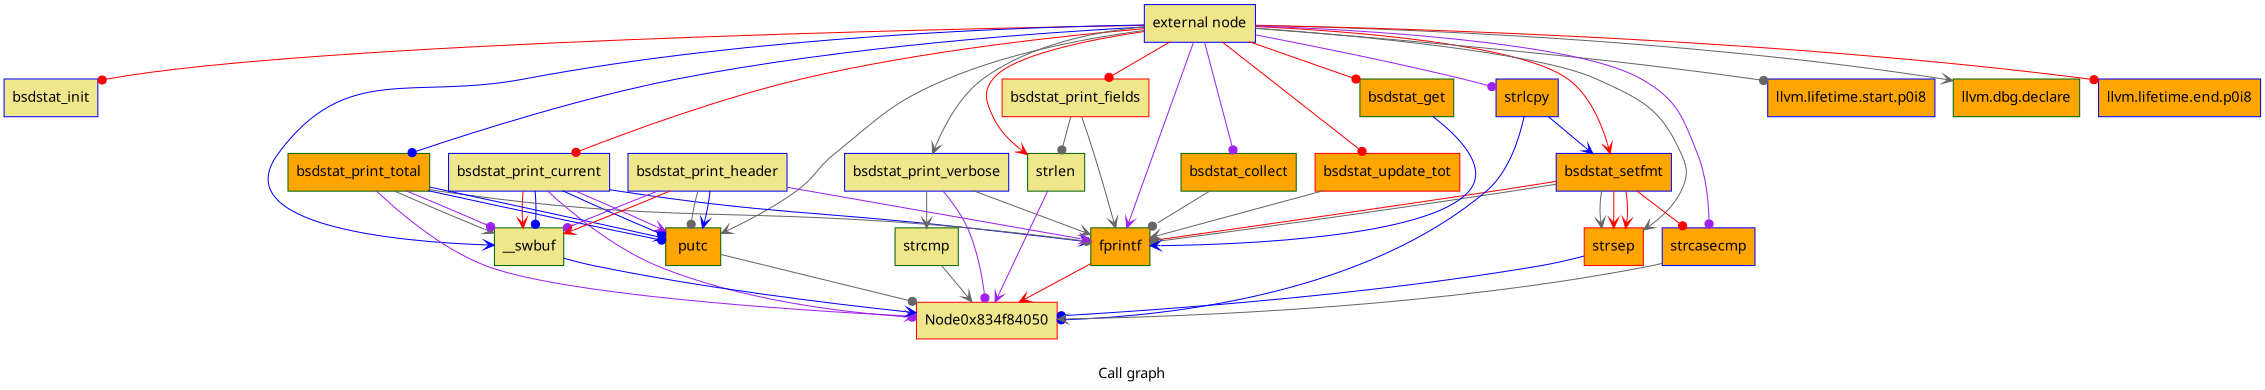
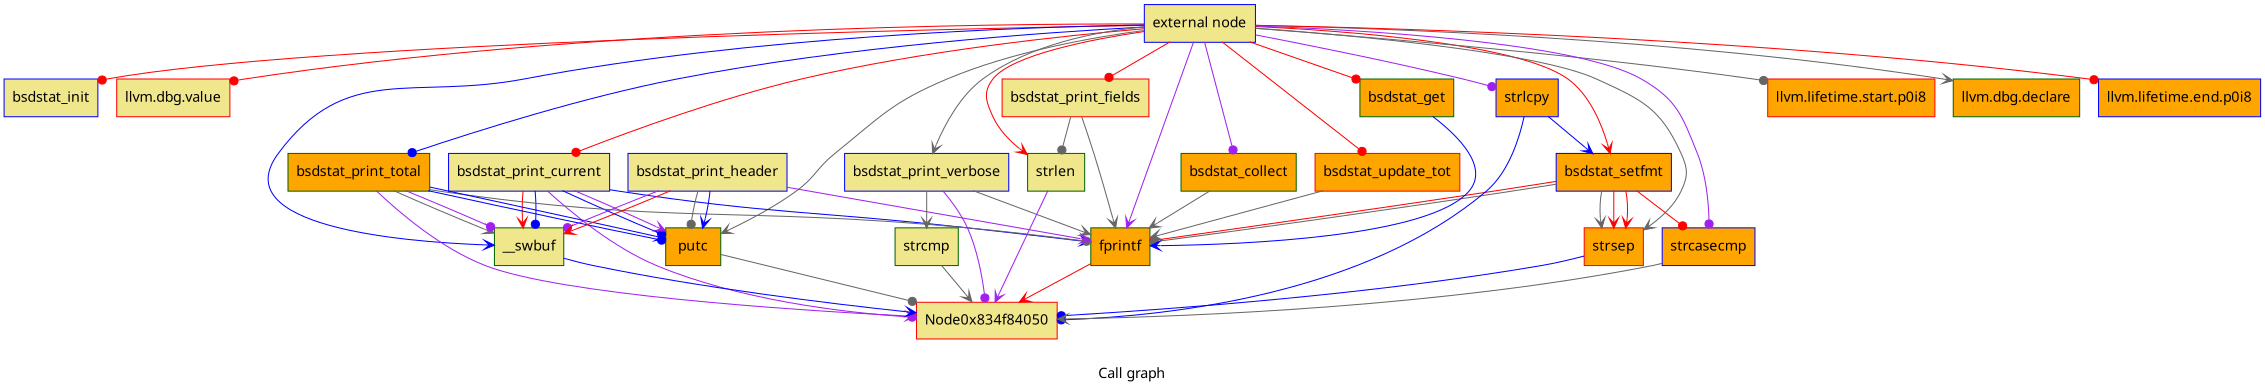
node "llvm.dbg.value": added
node "llvm.lifetime.start.p0i8": color blue -> red
edge "bsdstat_collect" -> "fprintf": arrowhead dot -> vee
